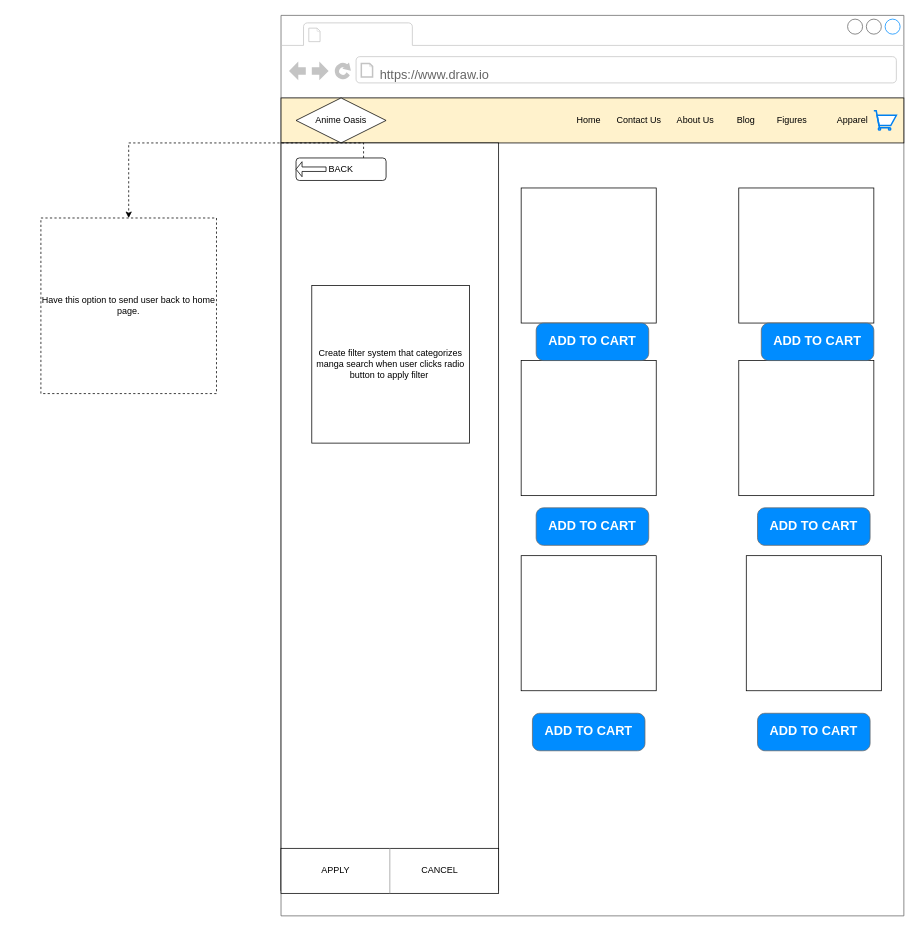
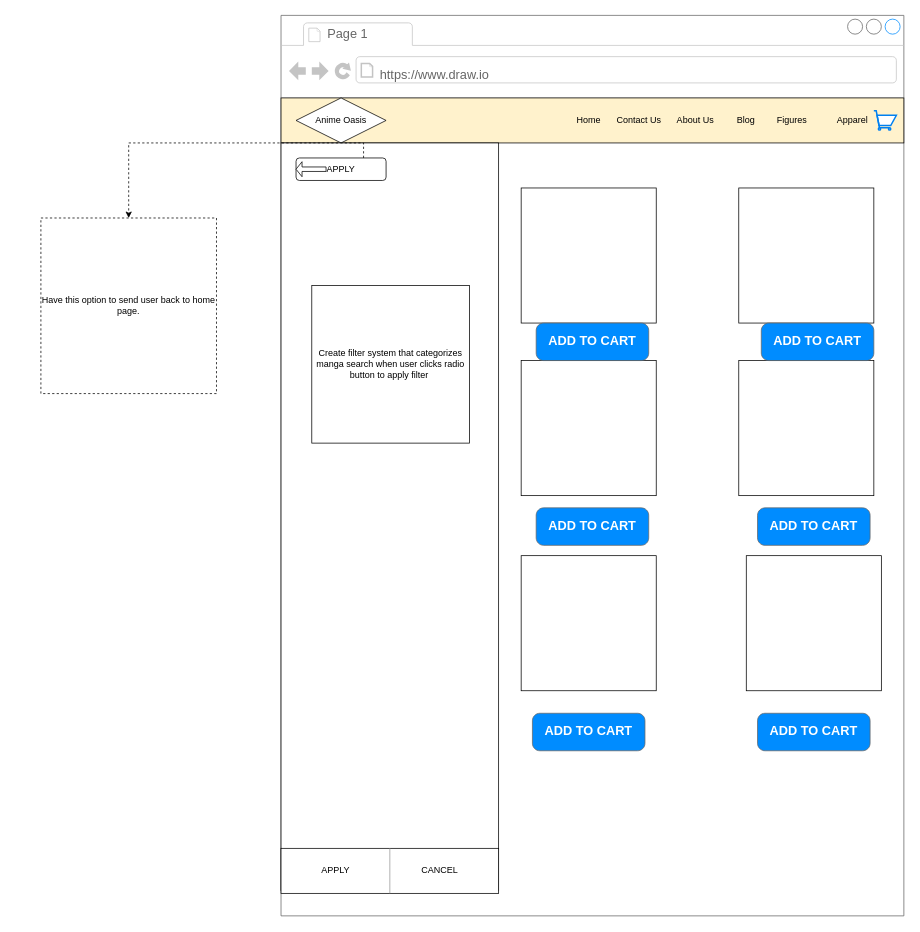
node "Page 1": added
node "BACK": label "BACK" -> "APPLY"
